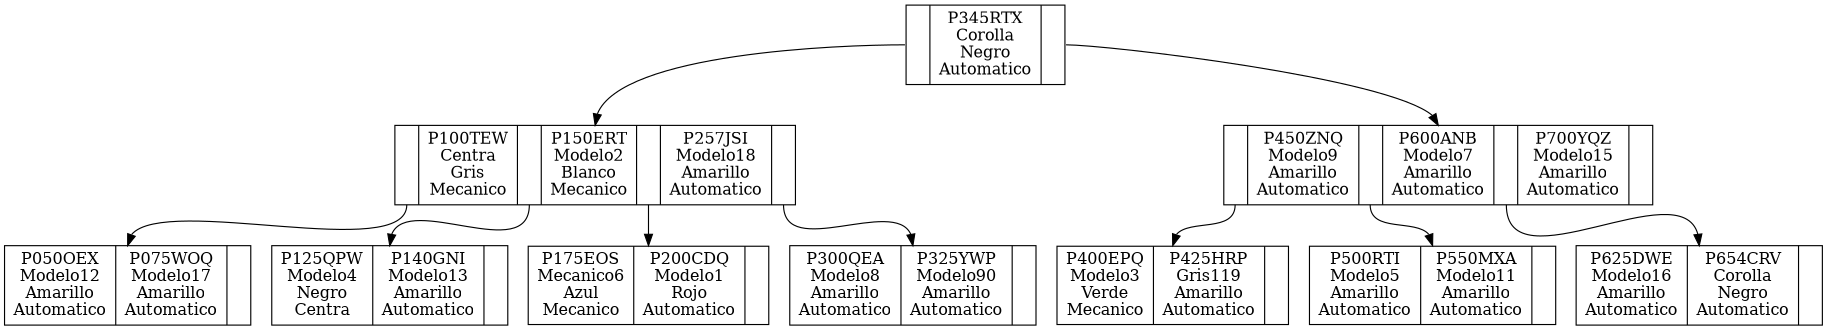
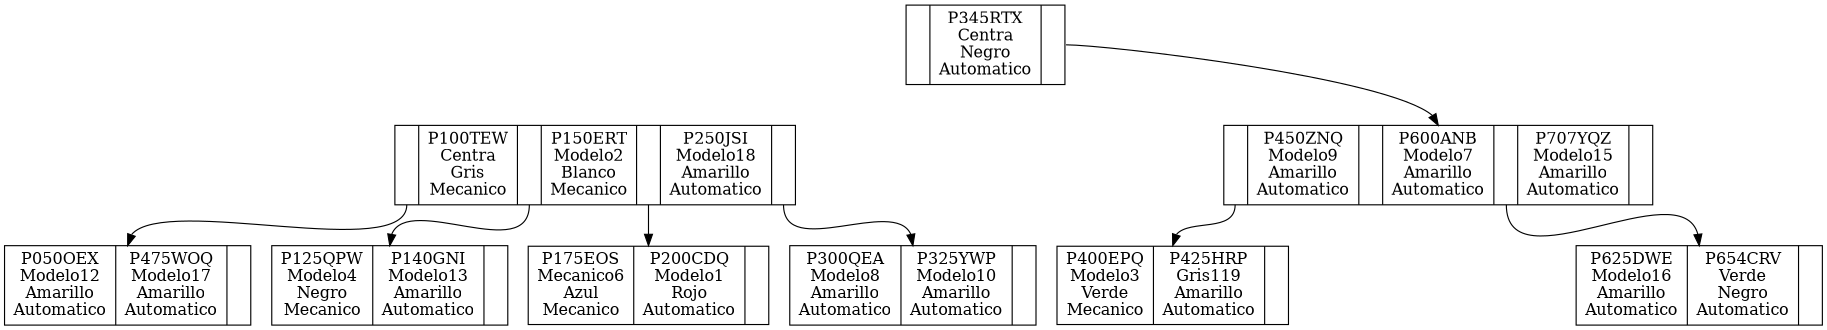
node "P345RTX": text "Corolla" -> "Centra"
edge "P345RTX" -> "P100TEW": removed
node "P100TEW": text "P257JSI" -> "P250JSI"
node "P450ZNQ": text "P700YQZ" -> "P707YQZ"
node "P050OEX": text "P075WOQ" -> "P475WOQ"
node "P300QEA": text "Modelo90" -> "Modelo10"
node "P625DWE": text "Corolla" -> "Verde"
node "P500RTI": removed
node "P125QPW": text "Centra" -> "Mecanico"
